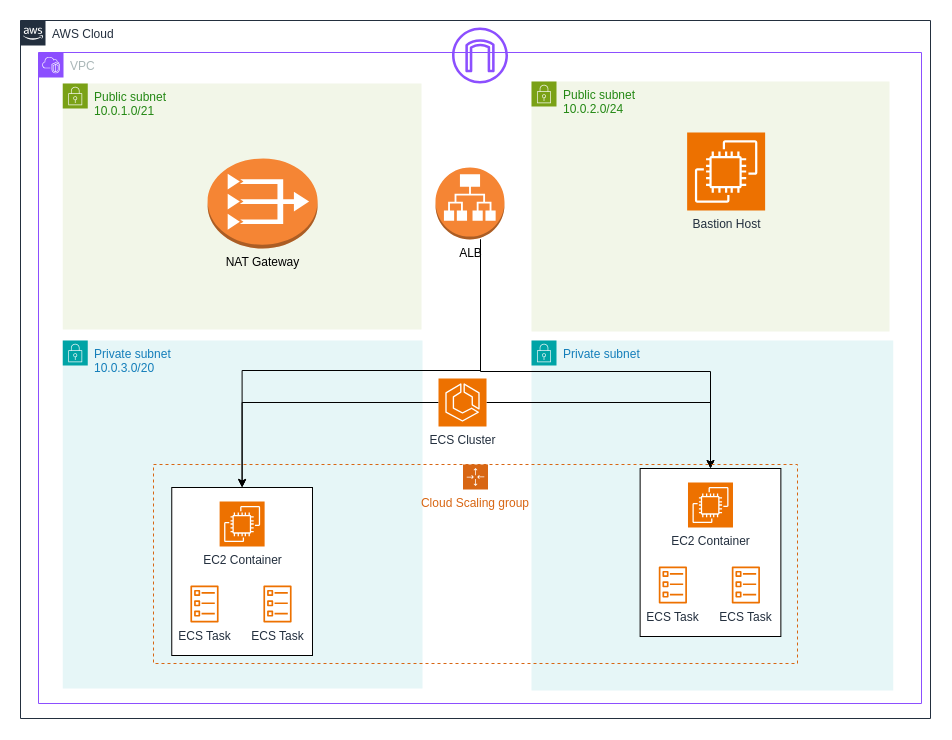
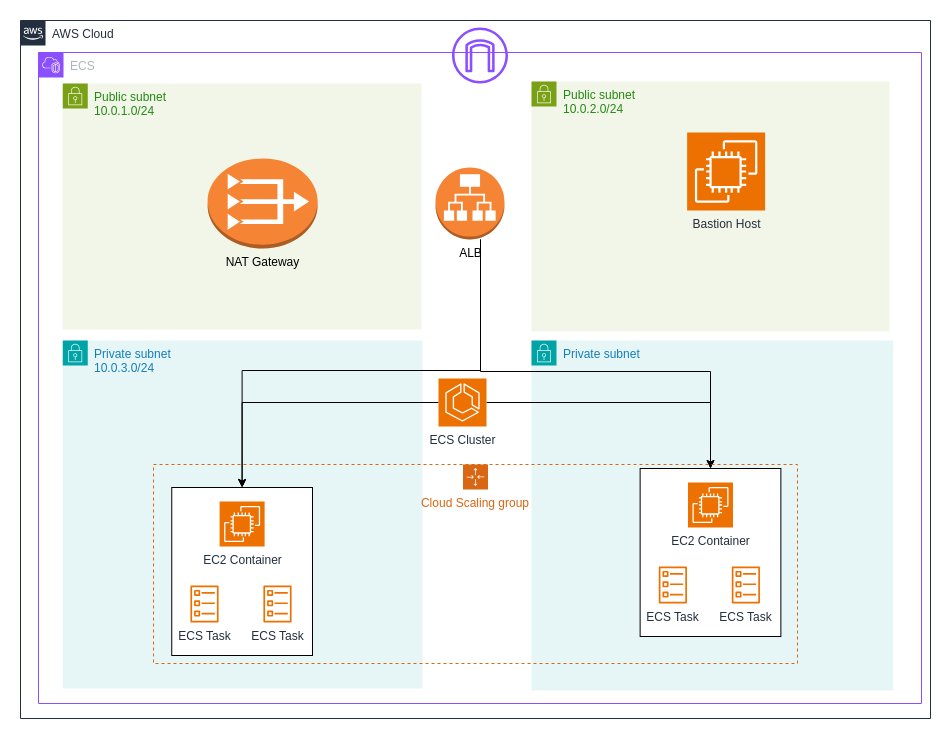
node "VPC": label "VPC" -> "ECS"
node "Public subnet 10.0.1.0/21": label "Public subnet 10.0.1.0/21" -> "Public subnet 10.0.1.0/24"
node "Private subnet 10.0.3.0/20": label "Private subnet 10.0.3.0/20" -> "Private subnet 10.0.3.0/24"
